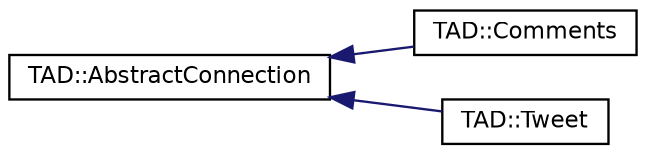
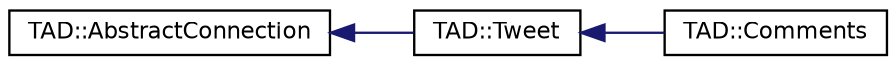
edge "TAD::Comments" -> "TAD::AbstractConnection": now "TAD::Comments" -> "TAD::Tweet"
